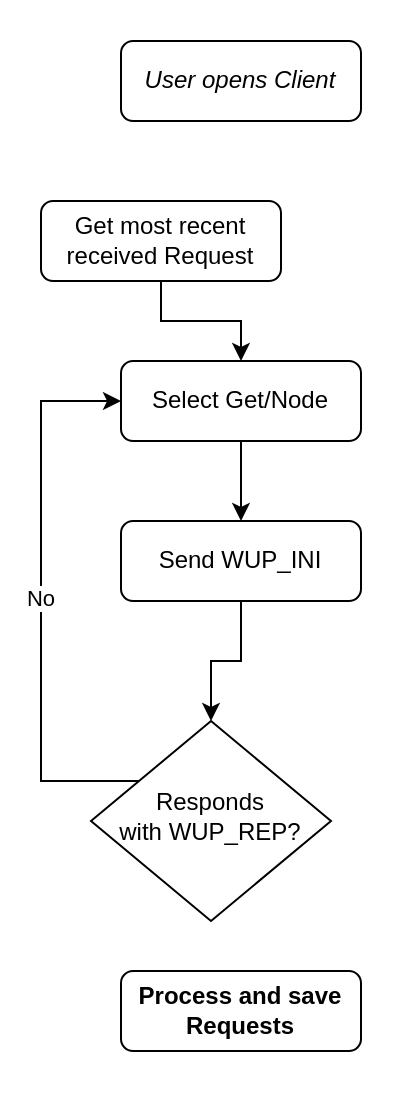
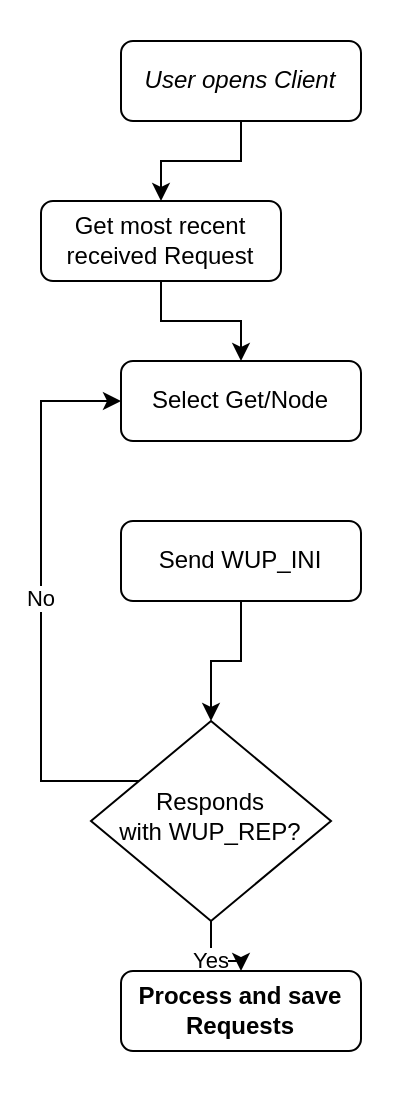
edge "User opens Client" -> "Get most recent received Request": added
edge "Select Get/Node" -> "Send WUP_INI": removed
edge "Responds with WUP_REP?" -> "Process and save Requests": added, label "Yes"
